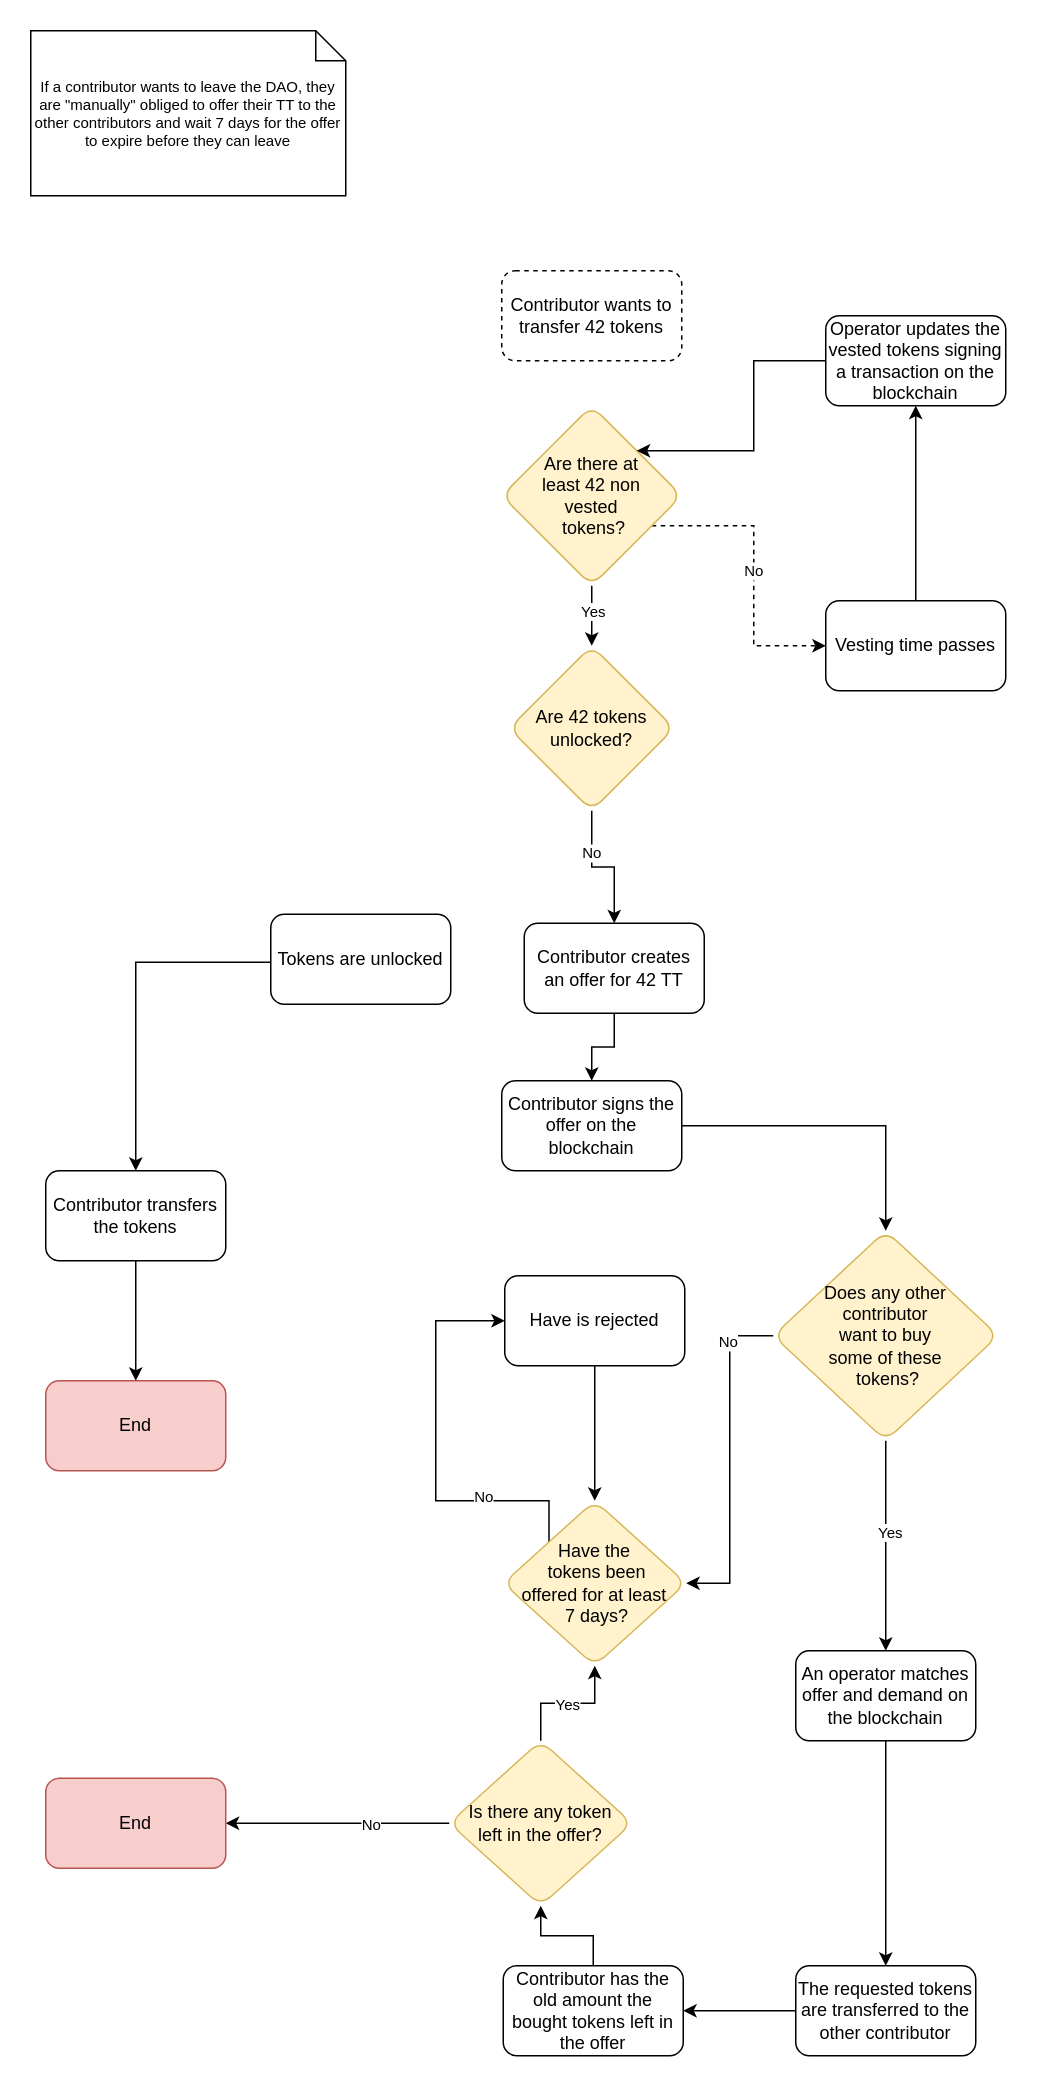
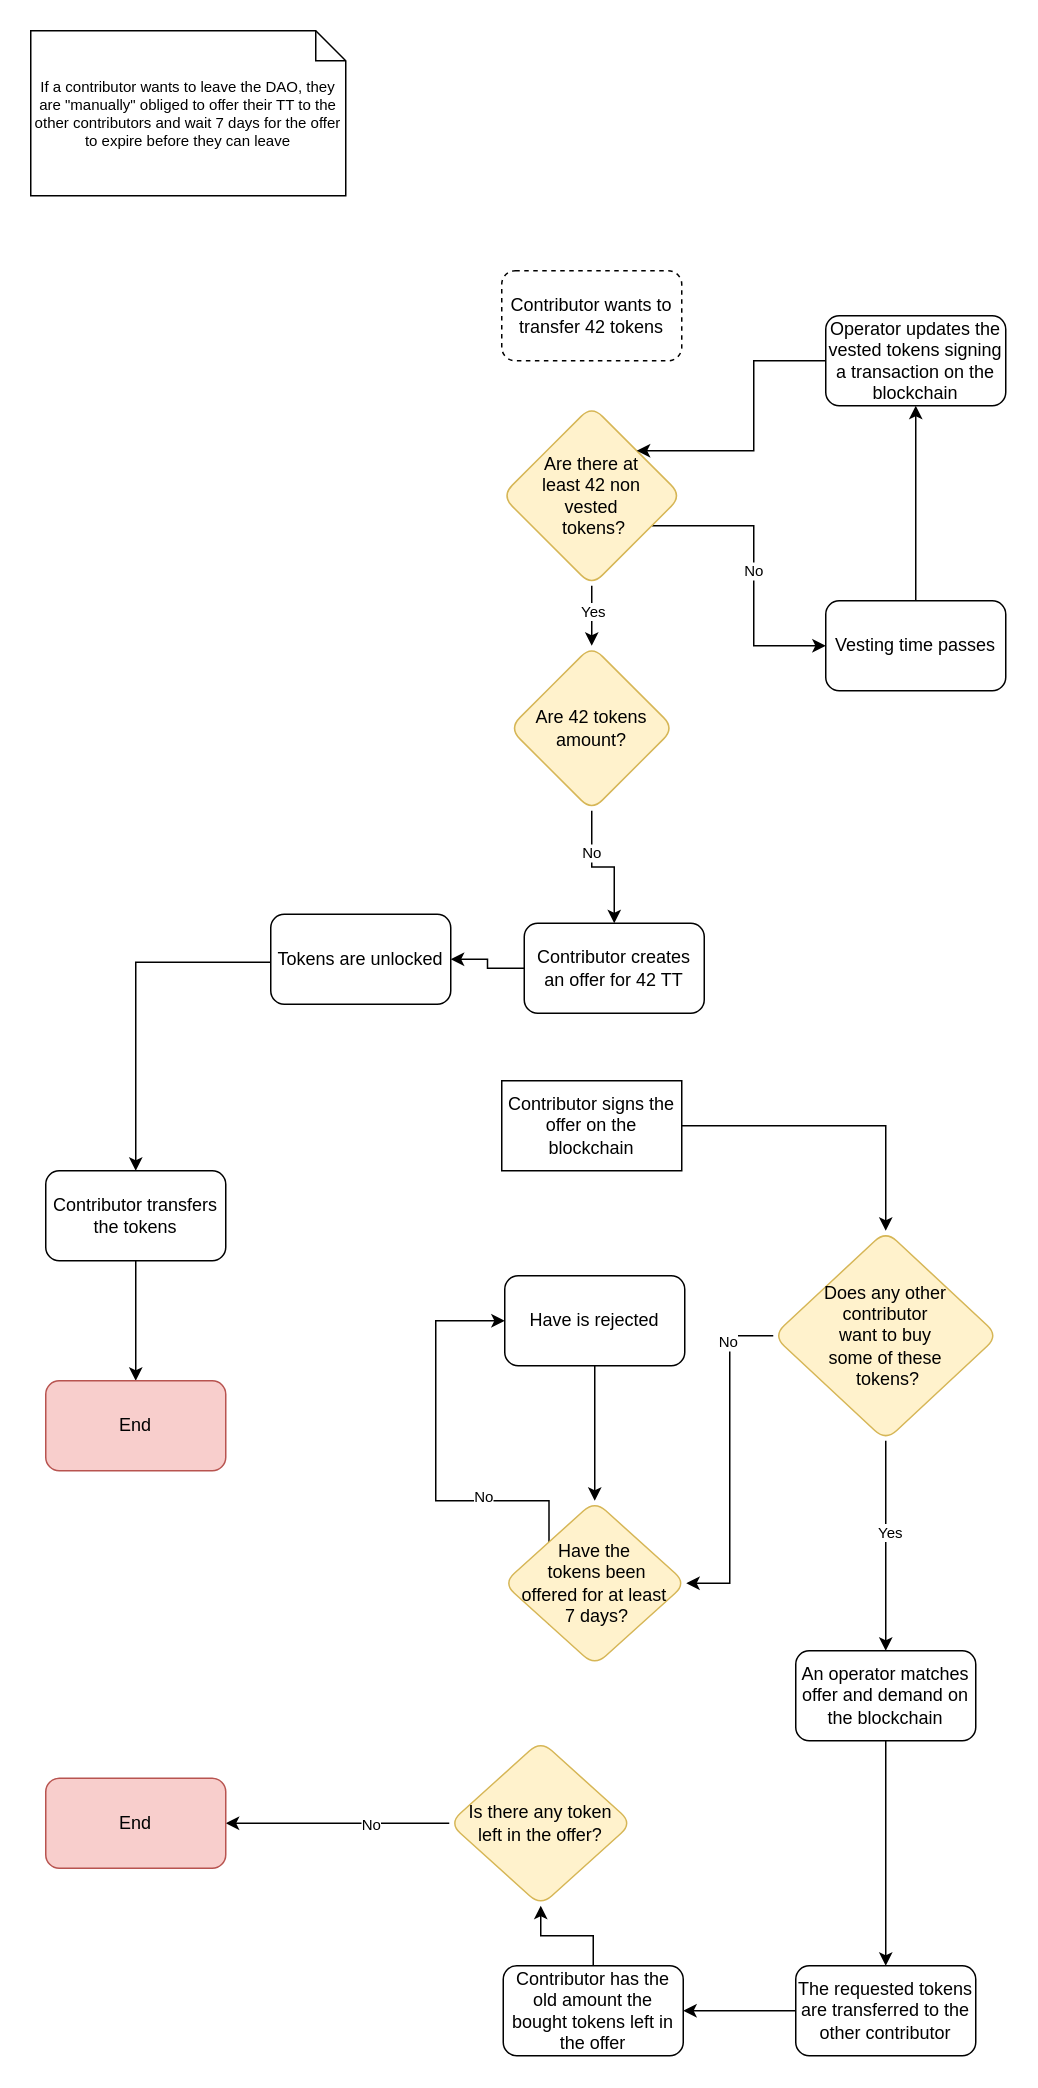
edge "Are there at least 42 non vested tokens?" -> "Vesting time passes": style dashed -> solid
node "Are 42 tokens unlocked?": label "Are 42 tokens unlocked?" -> "Are 42 tokens amount?"
edge "Contributor creates an offer for 42 TT" -> "Contributor signs the offer on the blockchain": now "Contributor creates an offer for 42 TT" -> "Tokens are unlocked"
node "Contributor signs the offer on the blockchain": shape rounded rectangle -> rectangle
edge "Is there any token left in the offer?" -> "Have the tokens been offered for at least 7 days?": removed, label "Yes"
